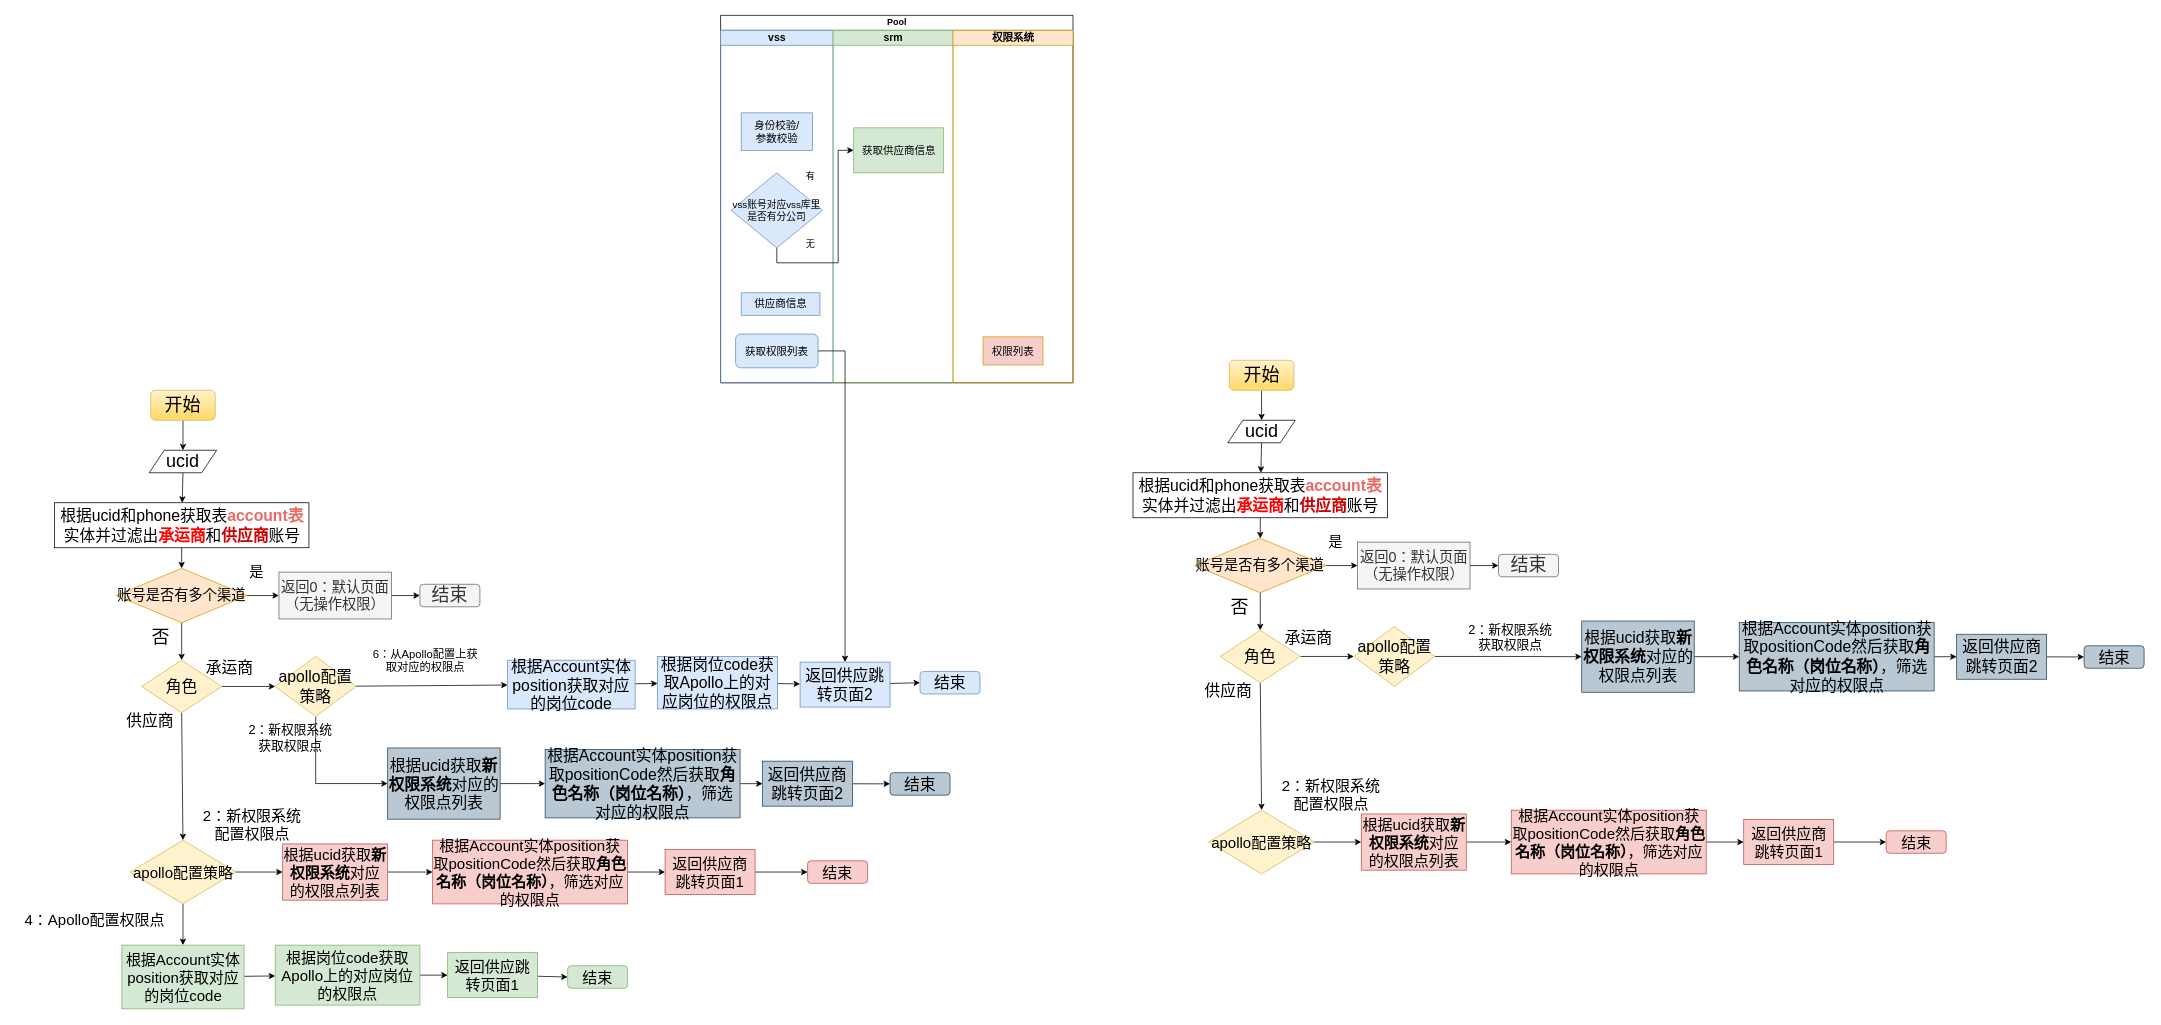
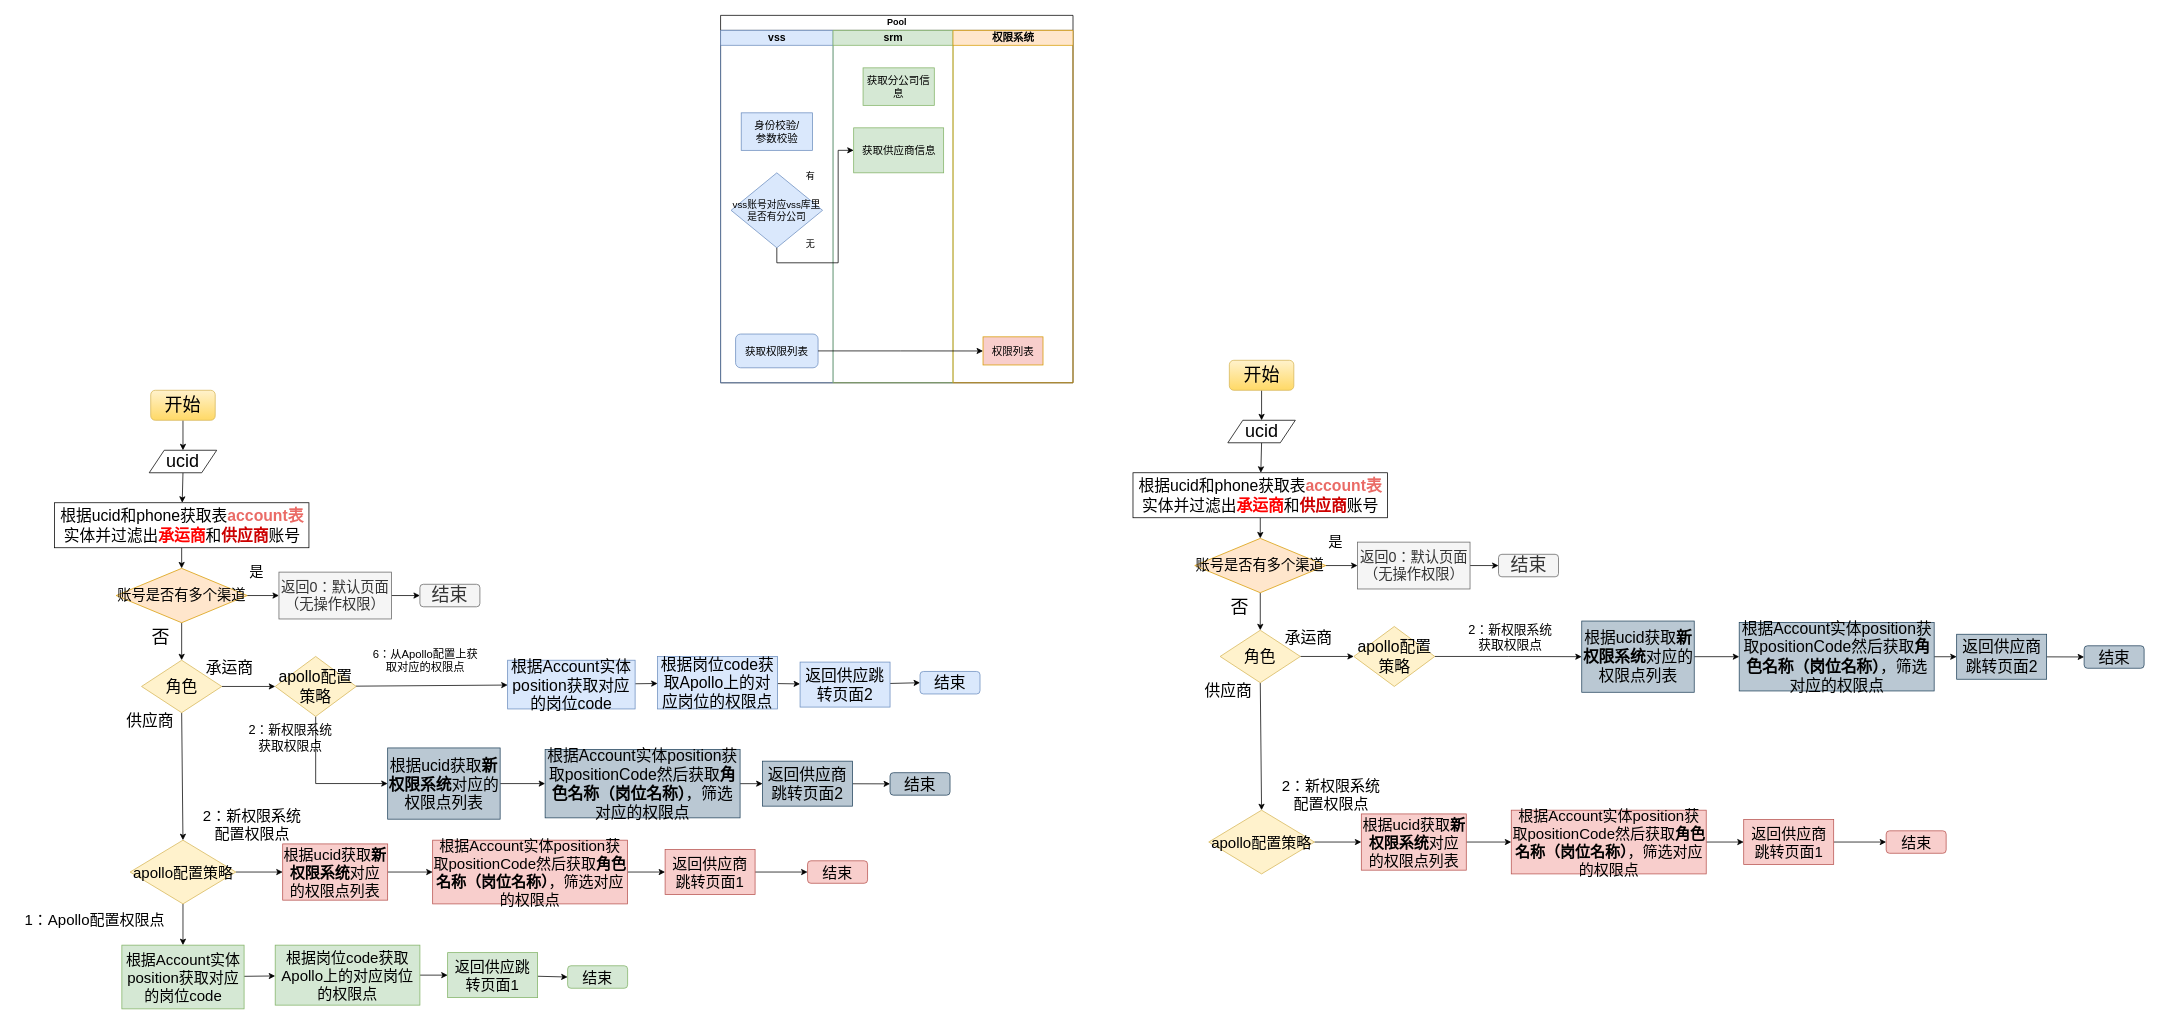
node "获取分公司信息": added
node "供应商信息": removed
edge "获取权限列表" -> "返回供应跳转页面2": now "获取权限列表" -> "权限列表"
node "4：Apollo配置权限点": label "4：Apollo配置权限点" -> "1：Apollo配置权限点"
